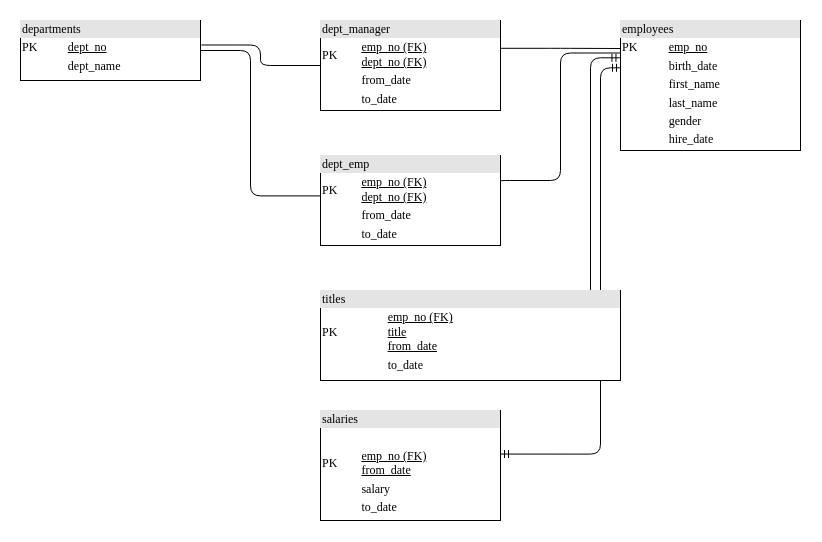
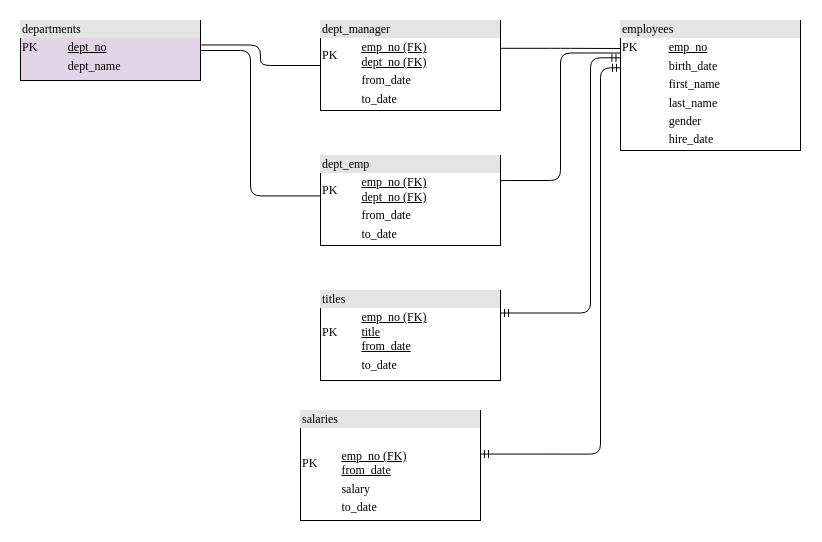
node "departments PK dept_no dept_name": fillcolor #ffffff -> #e1d5e7
node "titles PK emp_no (FK) title from_date to_date": size 300x90 -> 180x90
node "salaries PK emp_no (FK) from_date salary to_date": moved (411, 466) -> (391, 466)
